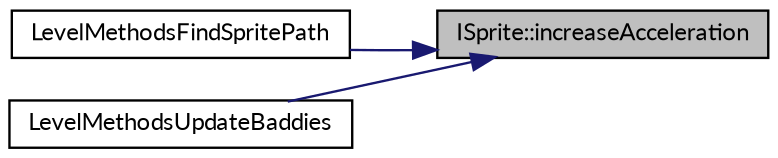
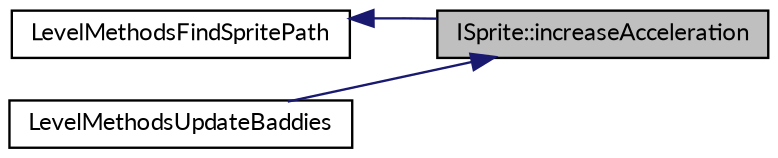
edge "LevelMethodsFindSpritePath" -> "ISprite::increaseAcceleration": reversed
